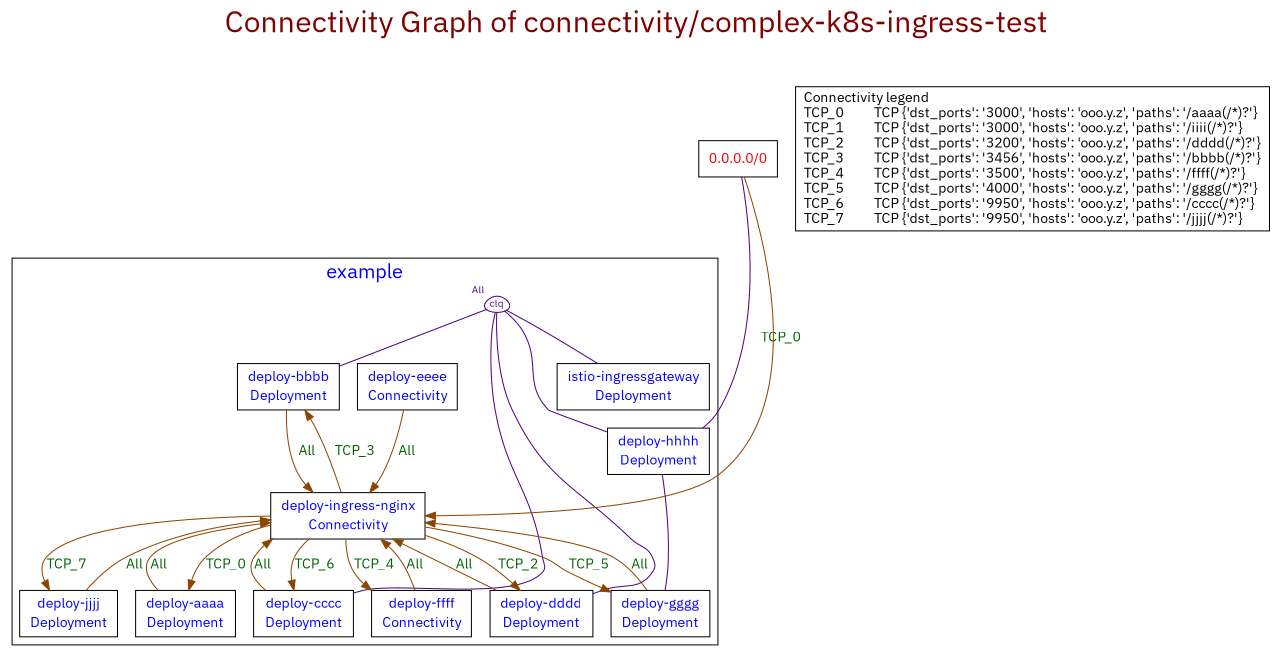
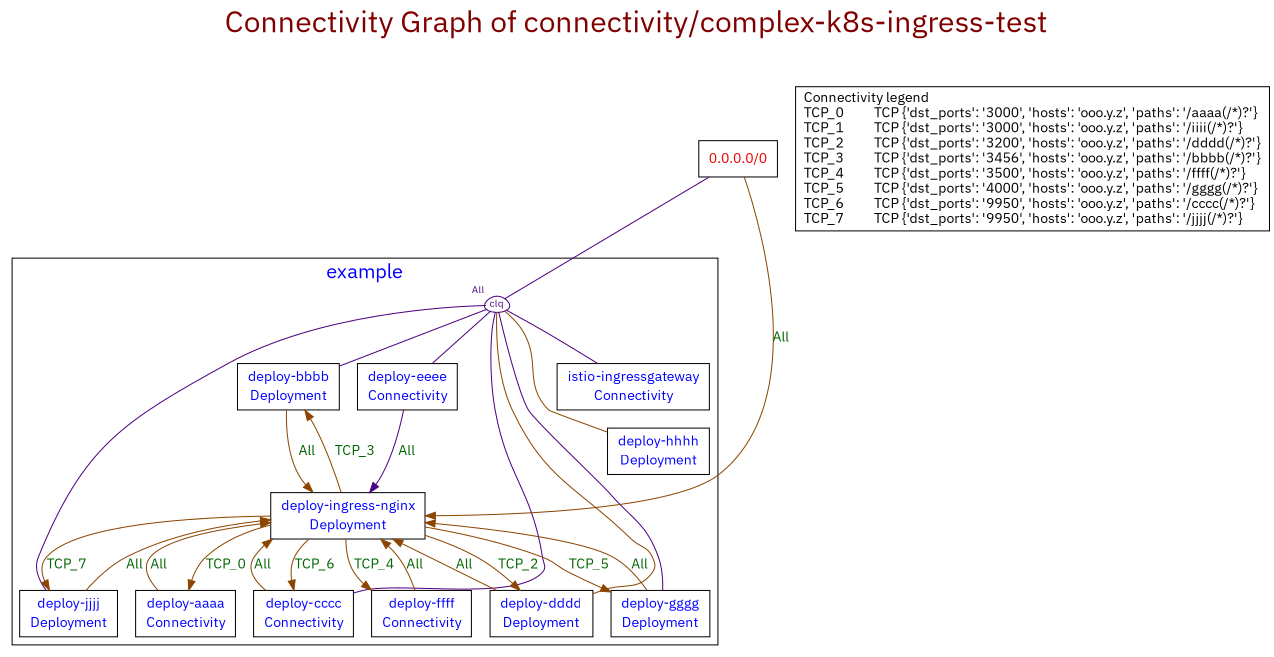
edge "0.0.0.0/0" -- "deploy-hhhh": now "0.0.0.0/0" -- "clq All"
edge "clq All" -- "deploy-eeee": added
edge "0.0.0.0/0" -- "deploy-ingress-nginx": label "TCP_0" -> "All"
edge "clq All" -- "deploy-jjjj": added
edge "clq All" -- "deploy-hhhh": color indigo -> darkorange4
node "istio-ingressgateway": text "Deployment" -> "Connectivity"
edge "deploy-eeee" -- "deploy-ingress-nginx": color darkorange4 -> indigo
edge "clq All" -- "deploy-dddd": color indigo -> darkorange4
node "deploy-ingress-nginx": text "Connectivity" -> "Deployment"
edge "deploy-hhhh" -- "deploy-gggg": now "clq All" -- "deploy-gggg"
node "deploy-aaaa": text "Deployment" -> "Connectivity"
node "deploy-cccc": text "Deployment" -> "Connectivity"
